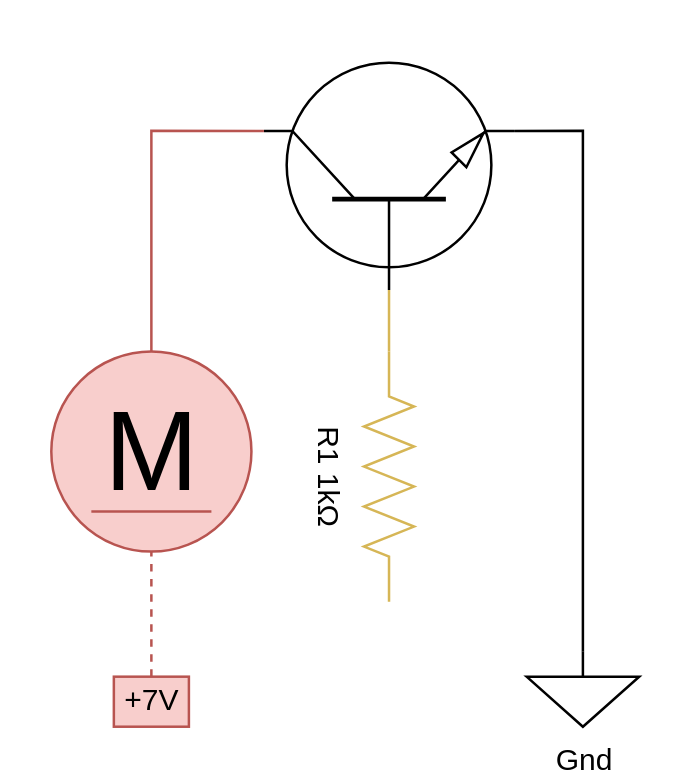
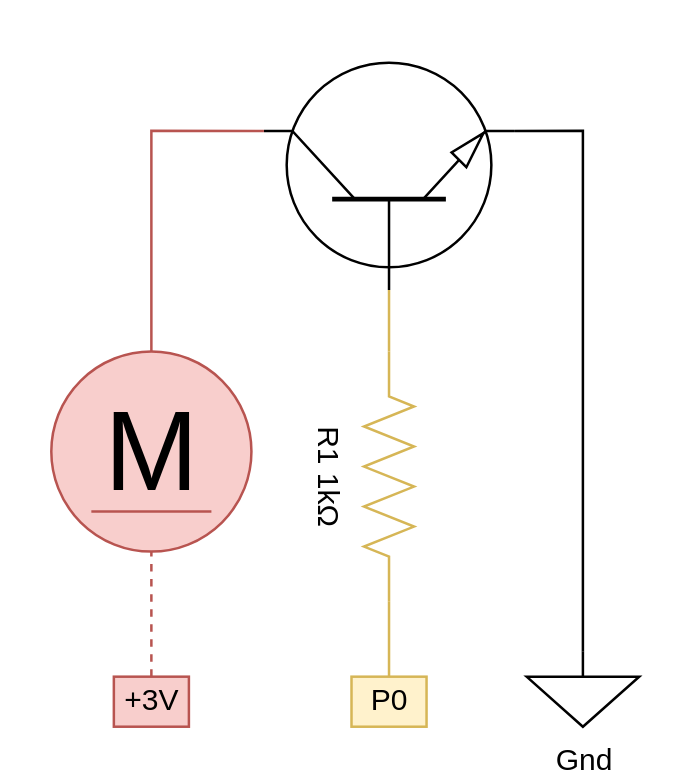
edge "R1 1kΩ" -- "P0": added
node "+7V": label "+7V" -> "+3V"
node "P0": added
